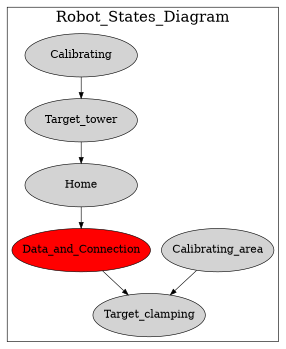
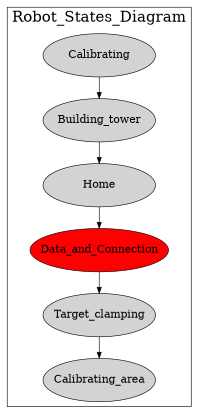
node "Target_tower": label "Target_tower" -> "Building_tower"
edge "Calibrating_area" -> "Target_clamping": reversed
